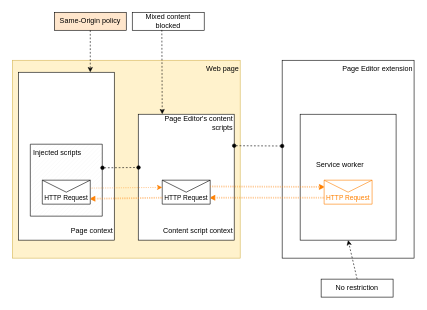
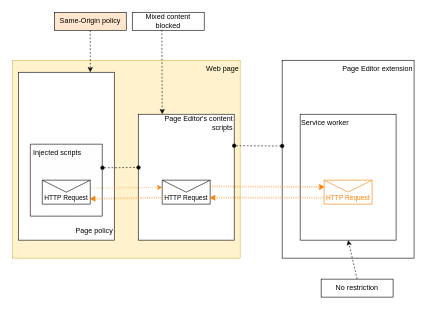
node "Service worker": moved (342, 165) -> (327, 123)
node "Page context": label "Page context" -> "Page policy"
node "Content script context": removed
